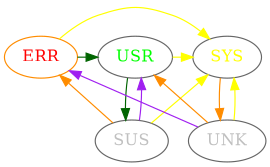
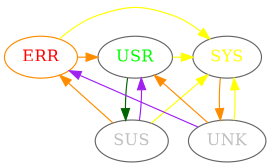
edge "ERR" -> "USR": color darkgreen -> darkorange
